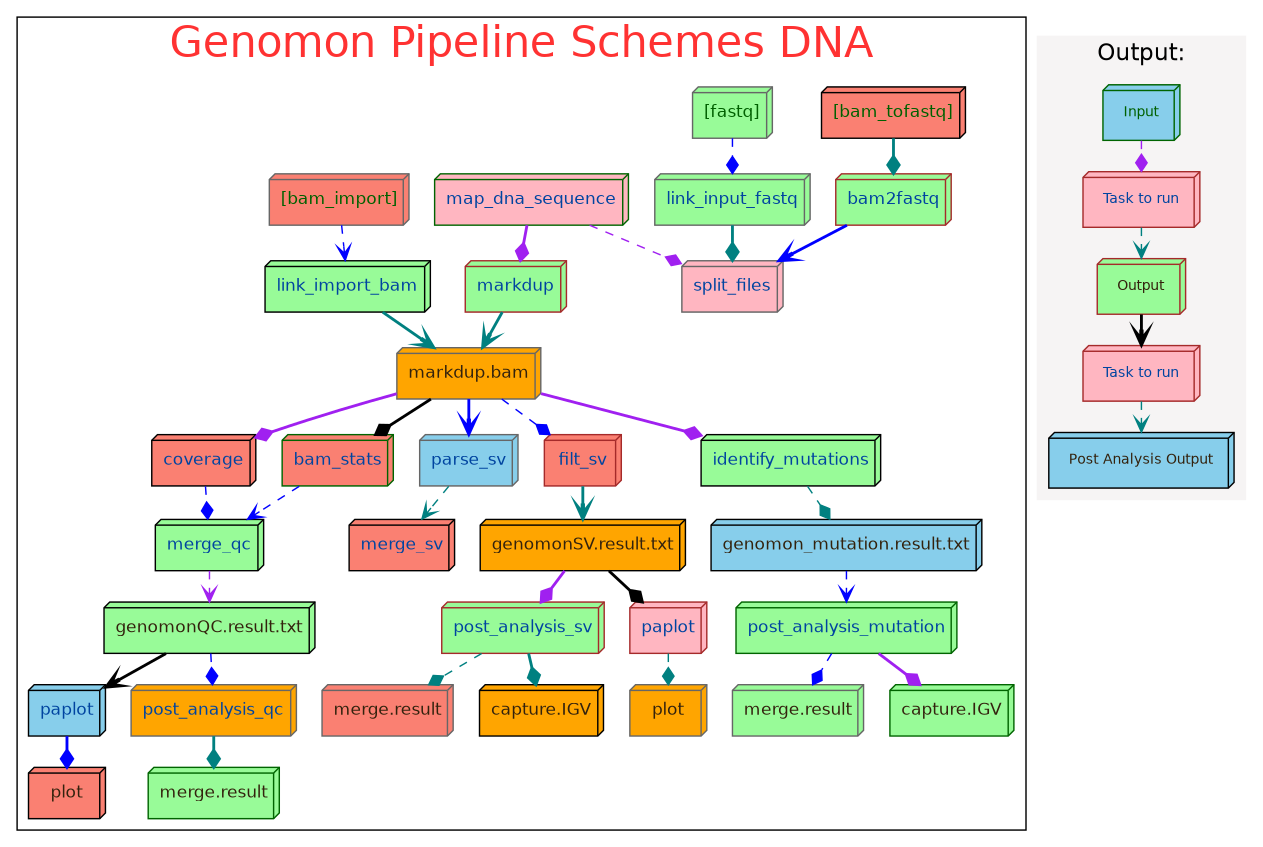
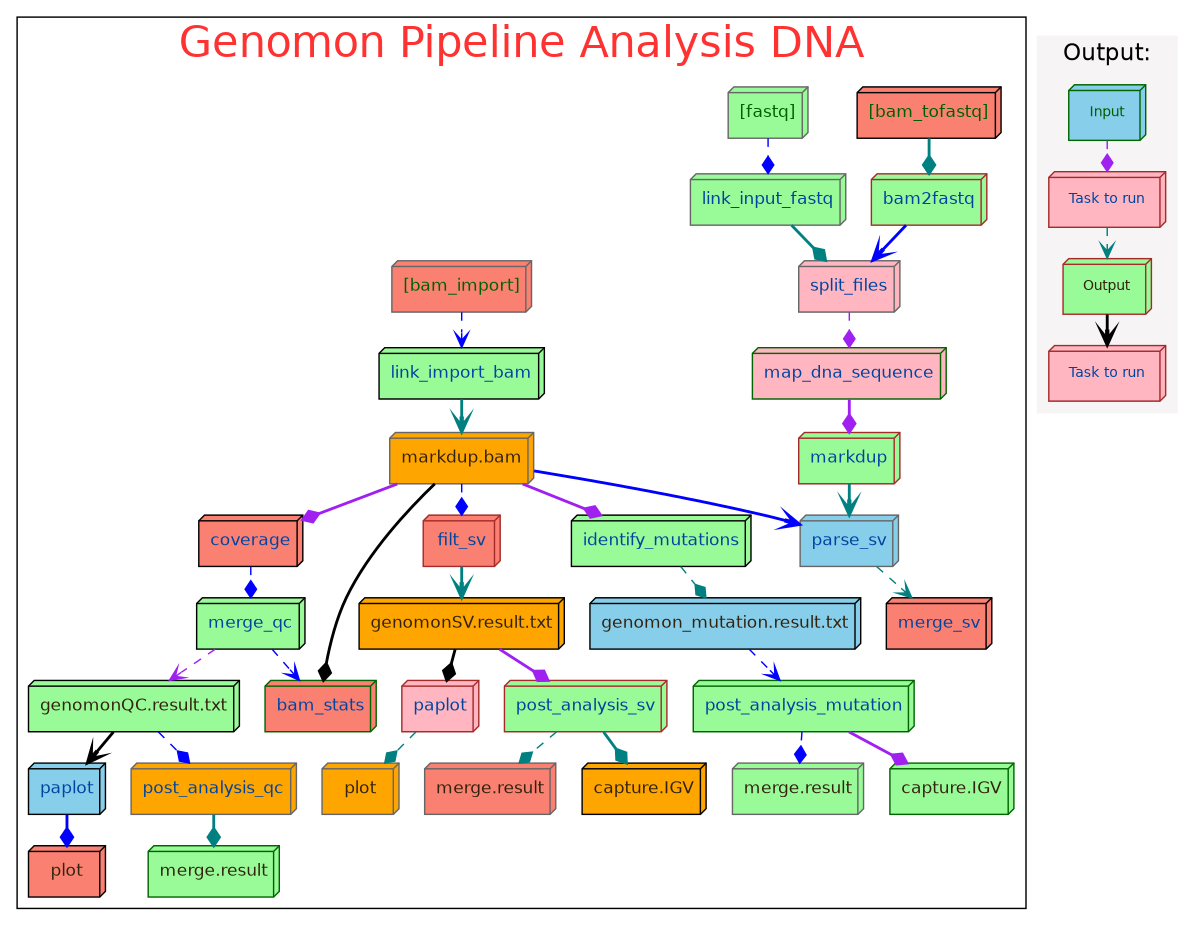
cluster "Genomon Pipeline Schemes DNA": label "Genomon Pipeline Schemes DNA" -> "Genomon Pipeline Analysis DNA"
edge "map_dna_sequence" -> "split_files": reversed
edge "markdup" -> "markdup.bam": now "markdup" -> "parse_sv"
node "Post Analysis Output": removed
edge "bam_stats" -> "merge_qc": reversed
